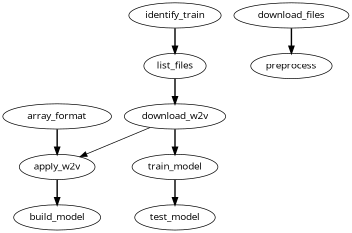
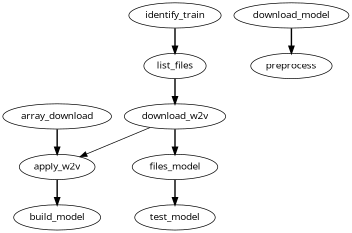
node "download_files": label "download_files" -> "download_model"
node "array_format": label "array_format" -> "array_download"
node "train_model": label "train_model" -> "files_model"
